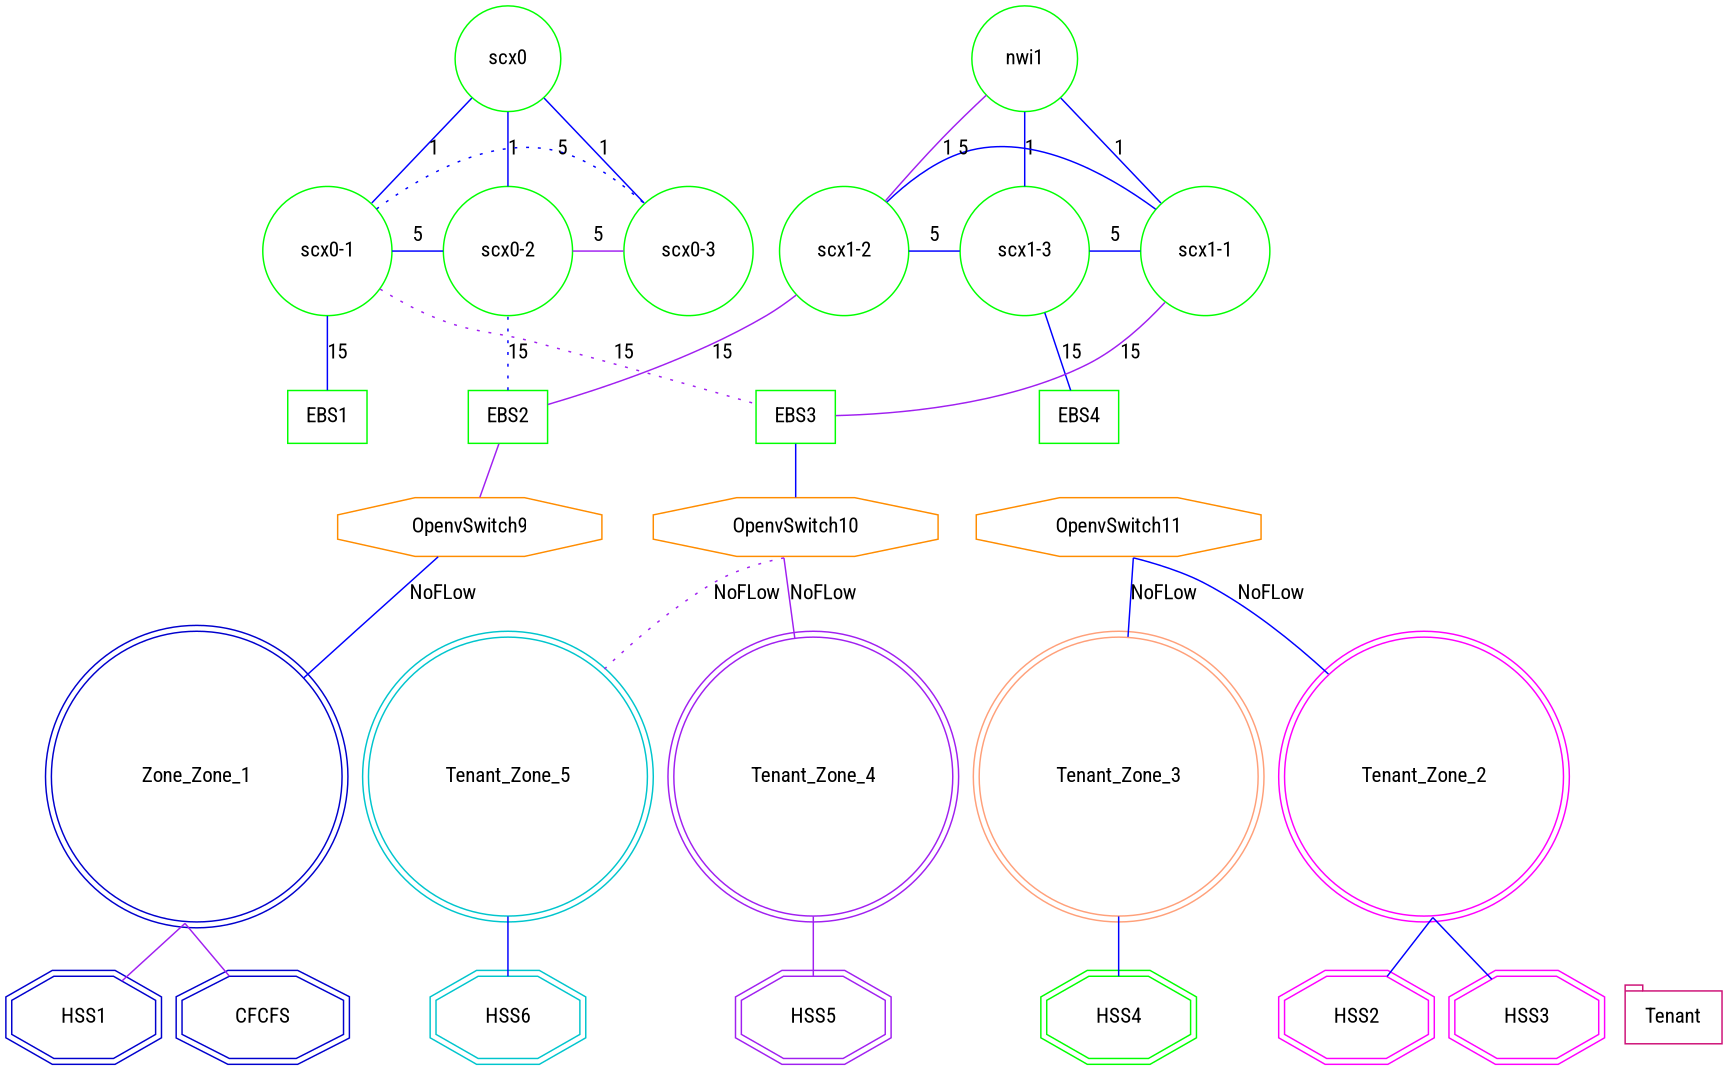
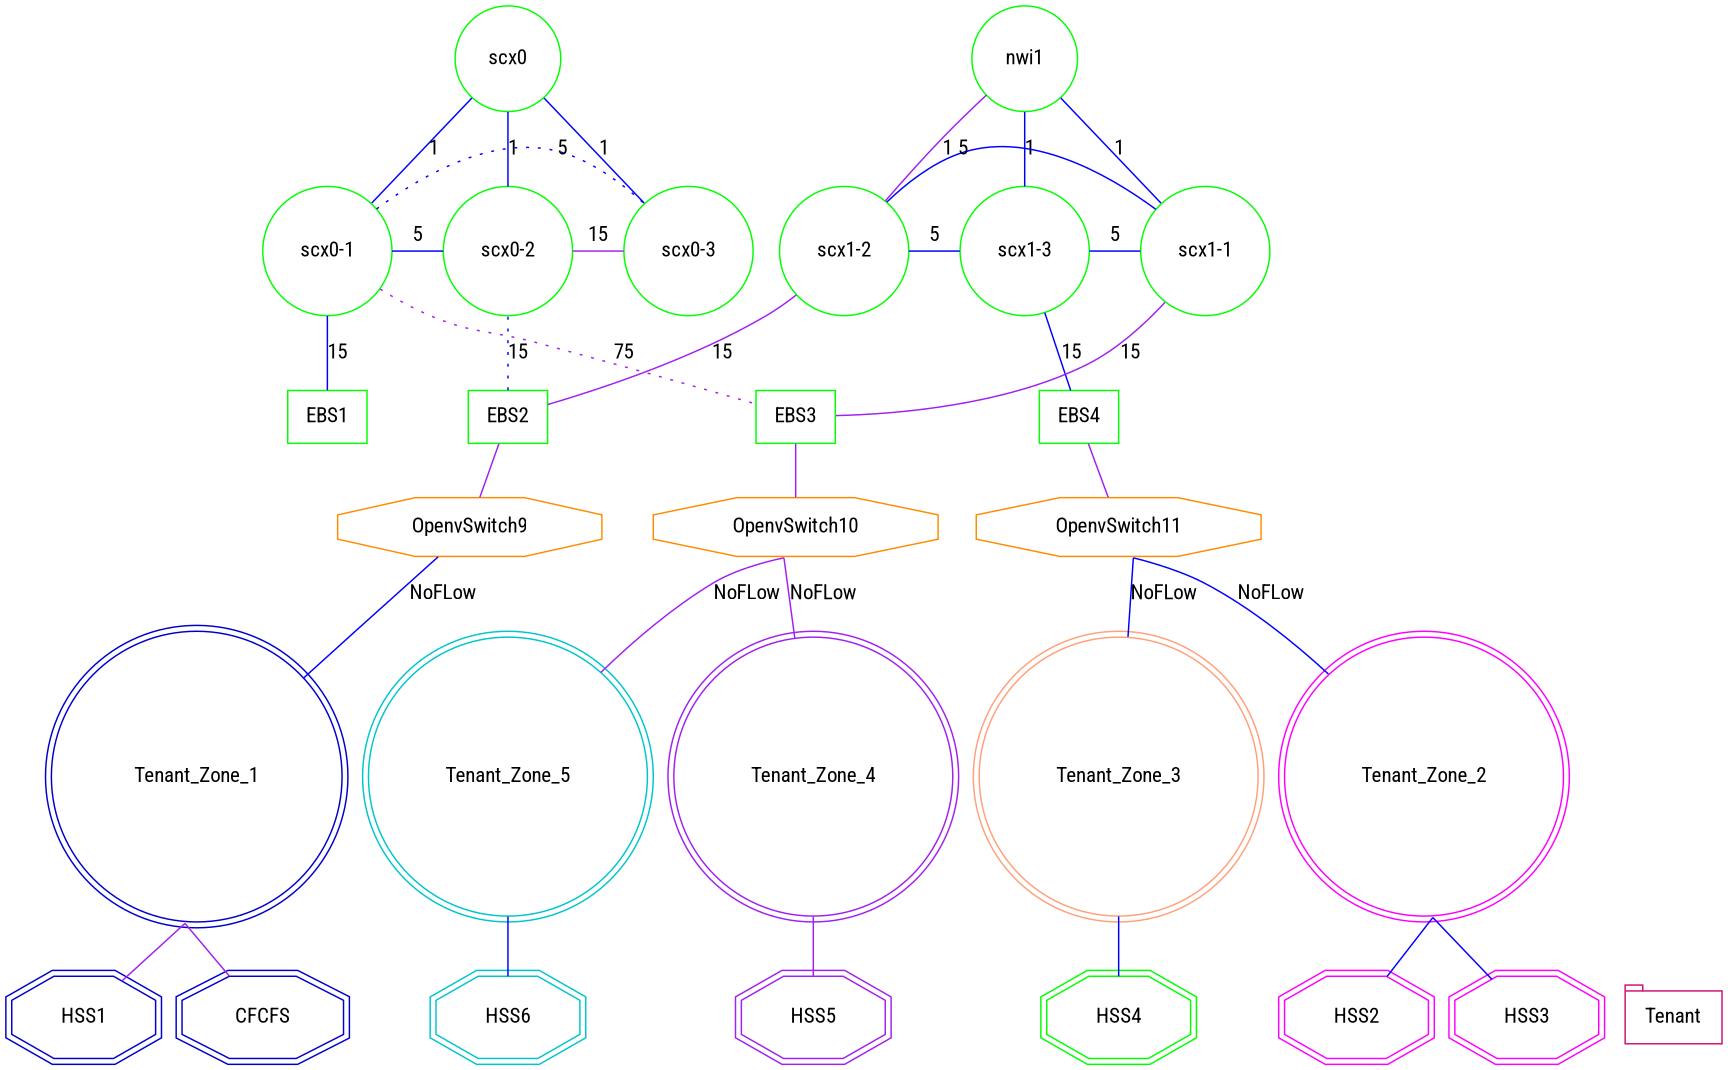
edge "scx0-2" -- "scx0-3": label "5" -> "15"
edge "scx0-1" -- "EBS3": label "15" -> "75"
edge "EBS3" -- "OpenvSwitch10": color blue -> purple
edge "EBS4" -- "OpenvSwitch11": added
edge "OpenvSwitch10" -- "Tenant_Zone_5": style dotted -> solid
node "Zone_Zone_1": label "Zone_Zone_1" -> "Tenant_Zone_1"
